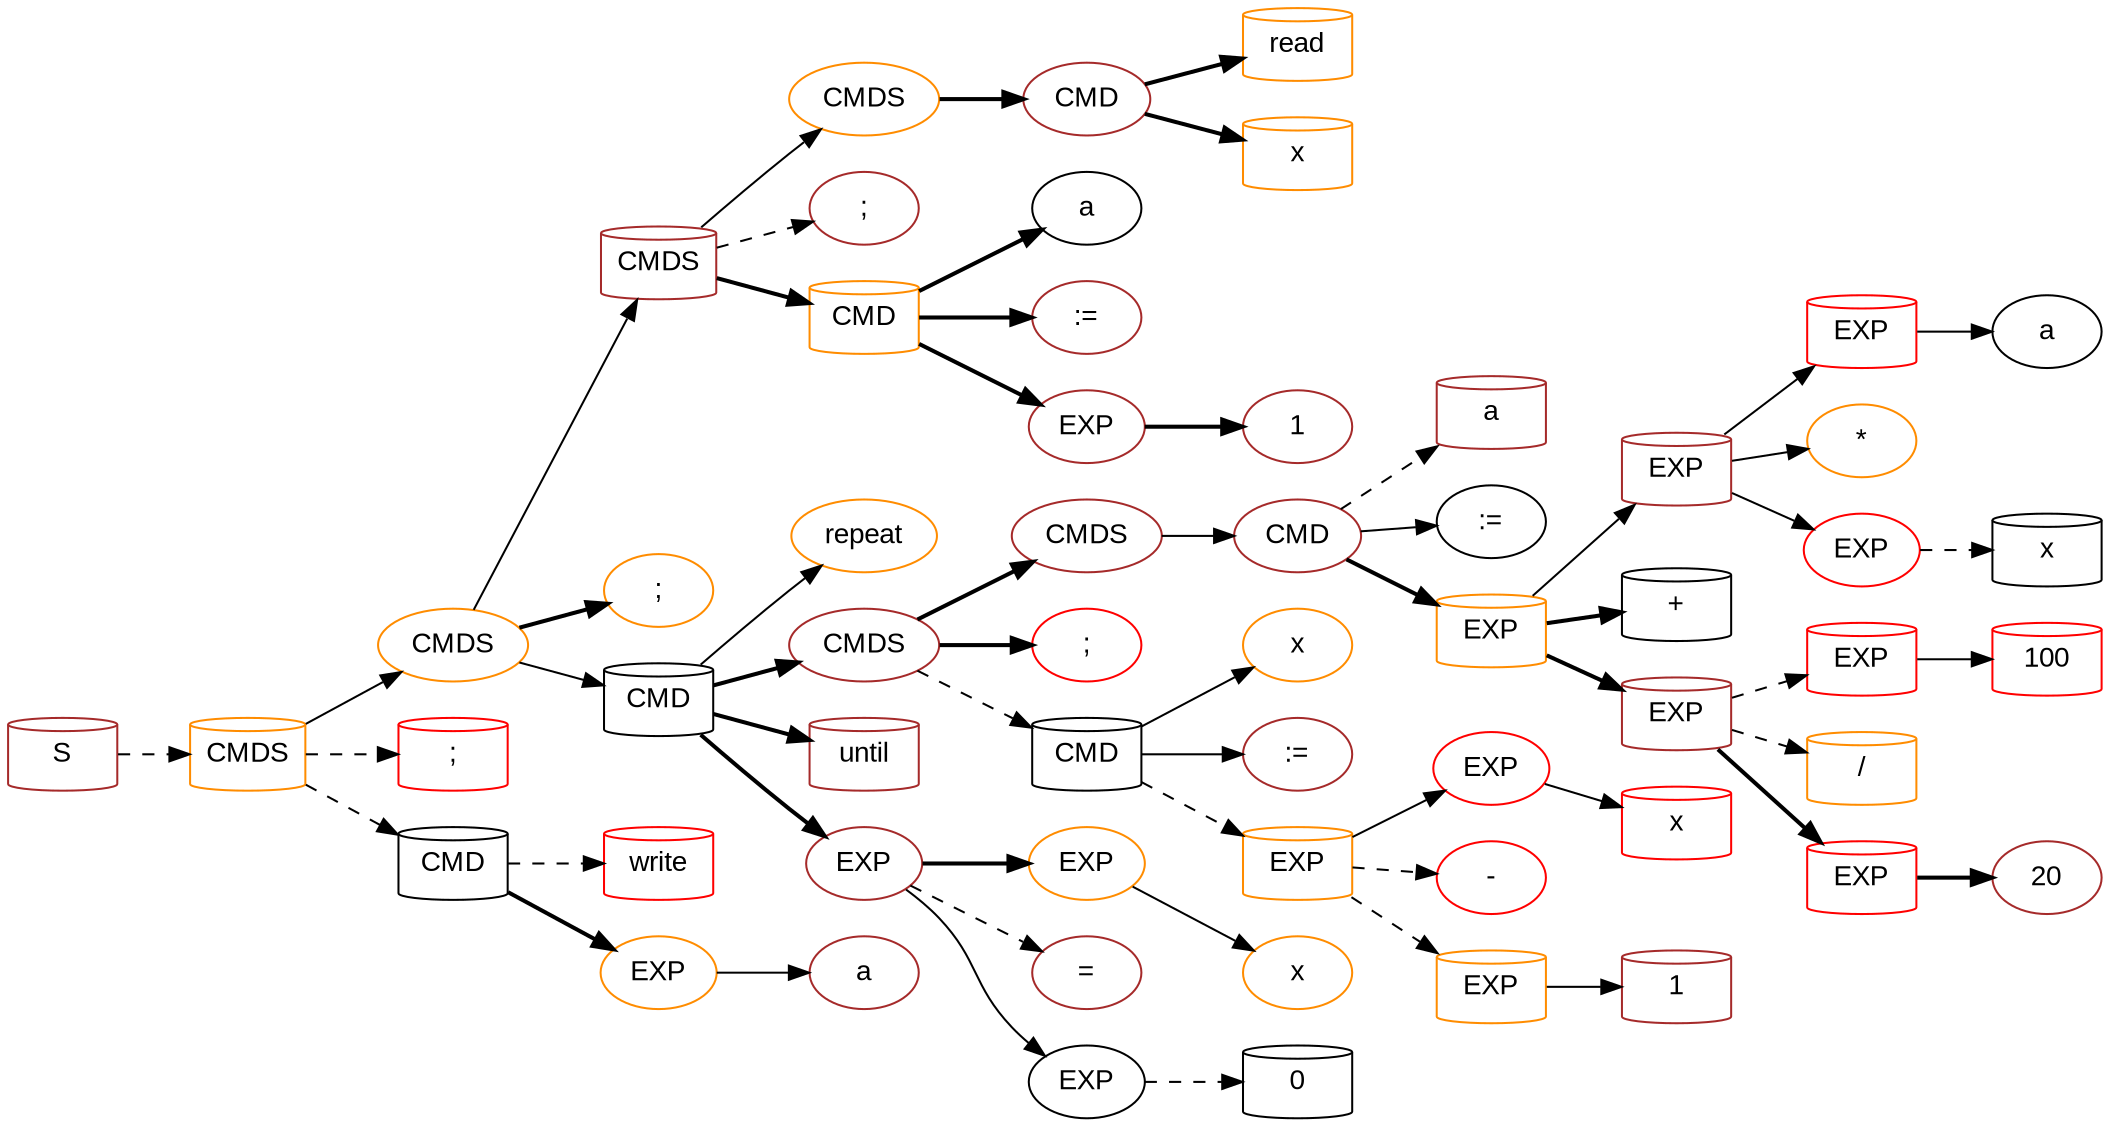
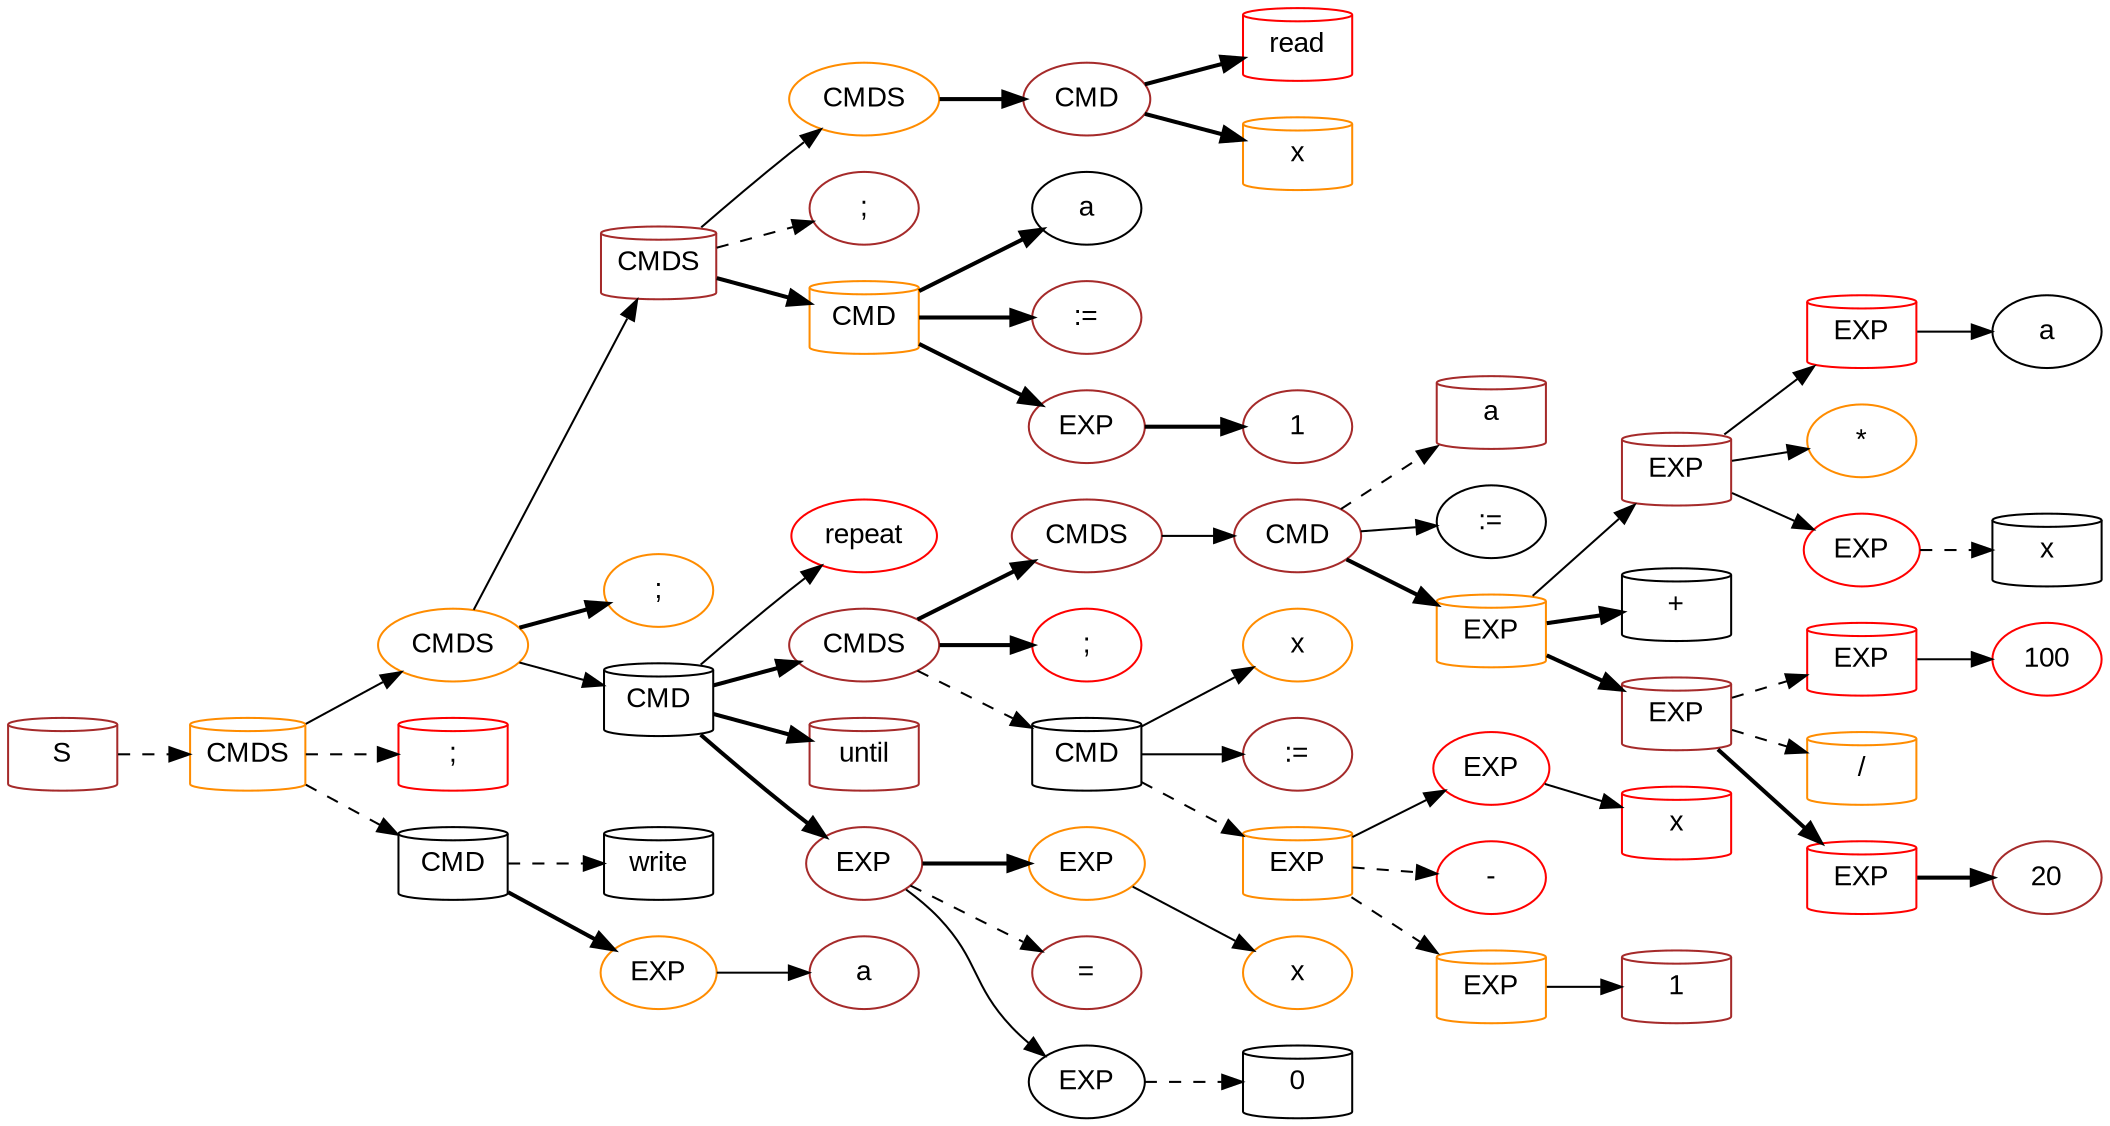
node "read": color darkorange -> red
node "repeat": color darkorange -> red
node "100": shape cylinder -> ellipse
node "write": color red -> black
